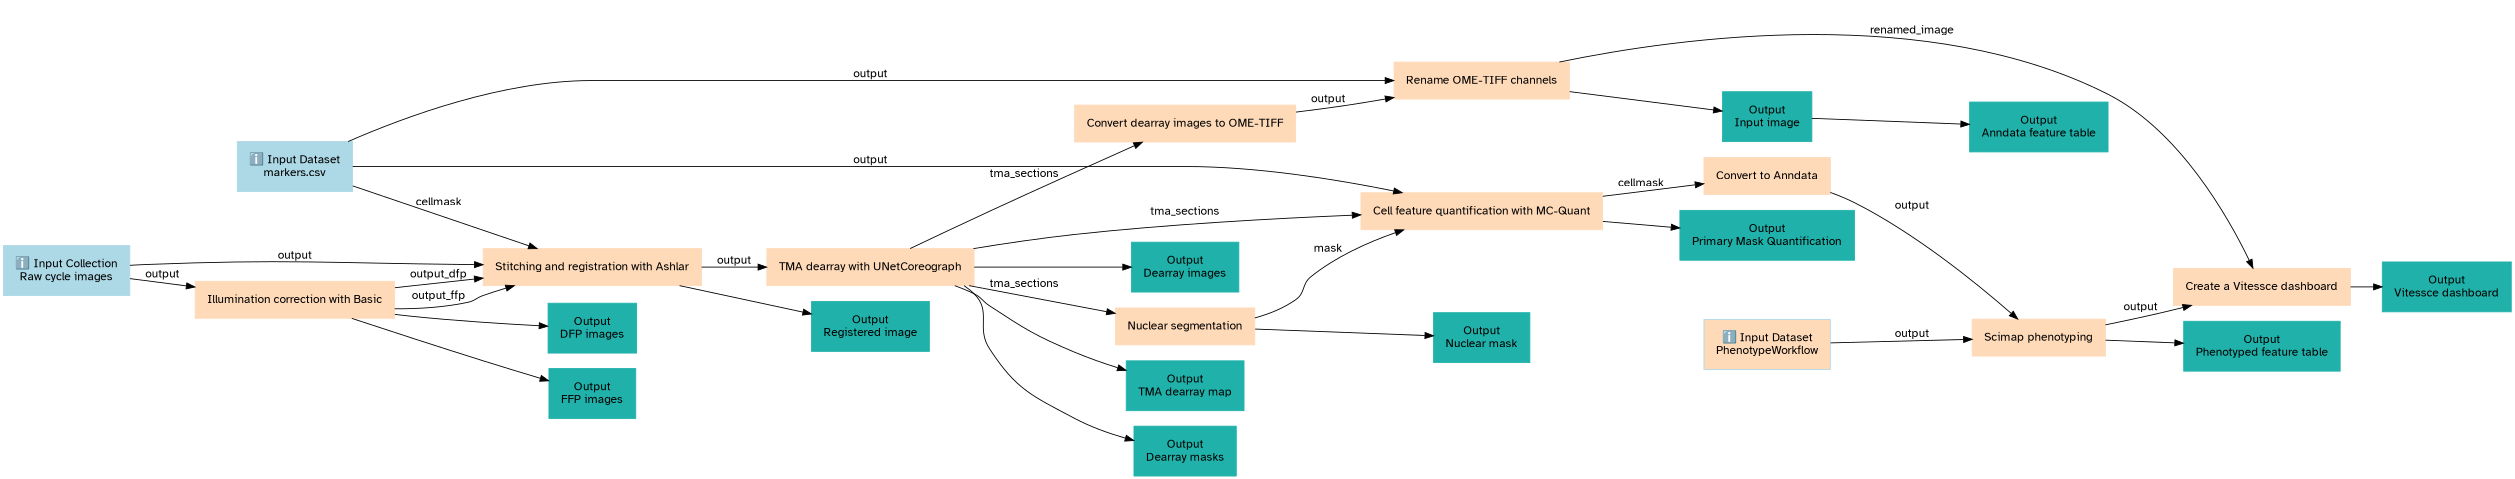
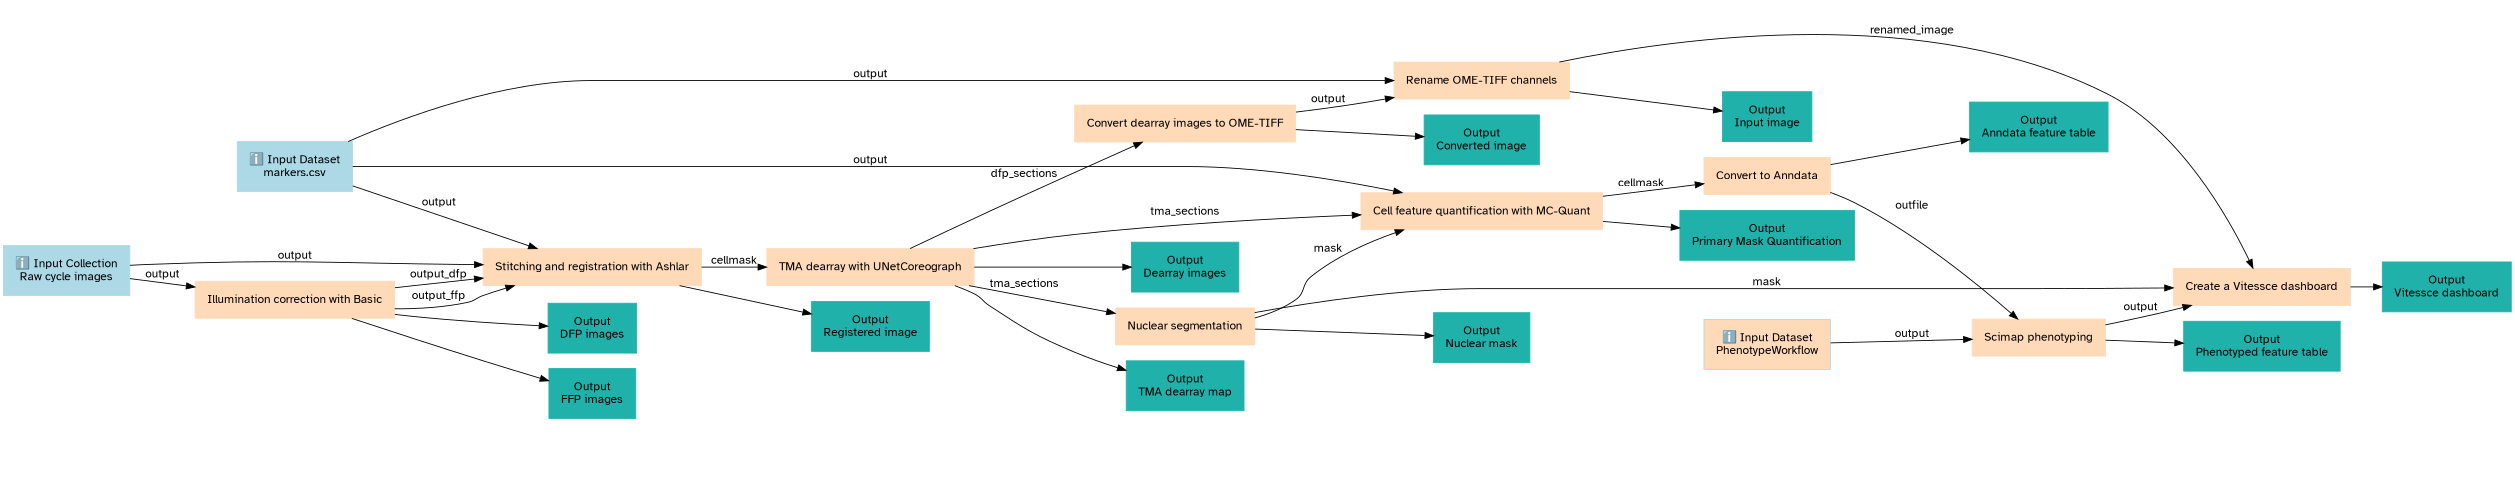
edge "Output Input image" -> "Output Anndata feature table": now "Convert to Anndata" -> "Output Anndata feature table"
node "Output Converted image": added
edge "TMA dearray with UNetCoreograph" -> "Convert dearray images to OME-TIFF": label "tma_sections" -> "dfp_sections"
edge "ℹ️ Input Dataset markers.csv" -> "Stitching and registration with Ashlar": label "cellmask" -> "output"
edge "Convert to Anndata" -> "Scimap phenotyping": label "output" -> "outfile"
edge "Stitching and registration with Ashlar" -> "TMA dearray with UNetCoreograph": label "output" -> "cellmask"
edge "Nuclear segmentation" -> "Create a Vitessce dashboard": added, label "mask"
node "Output Dearray masks": removed
